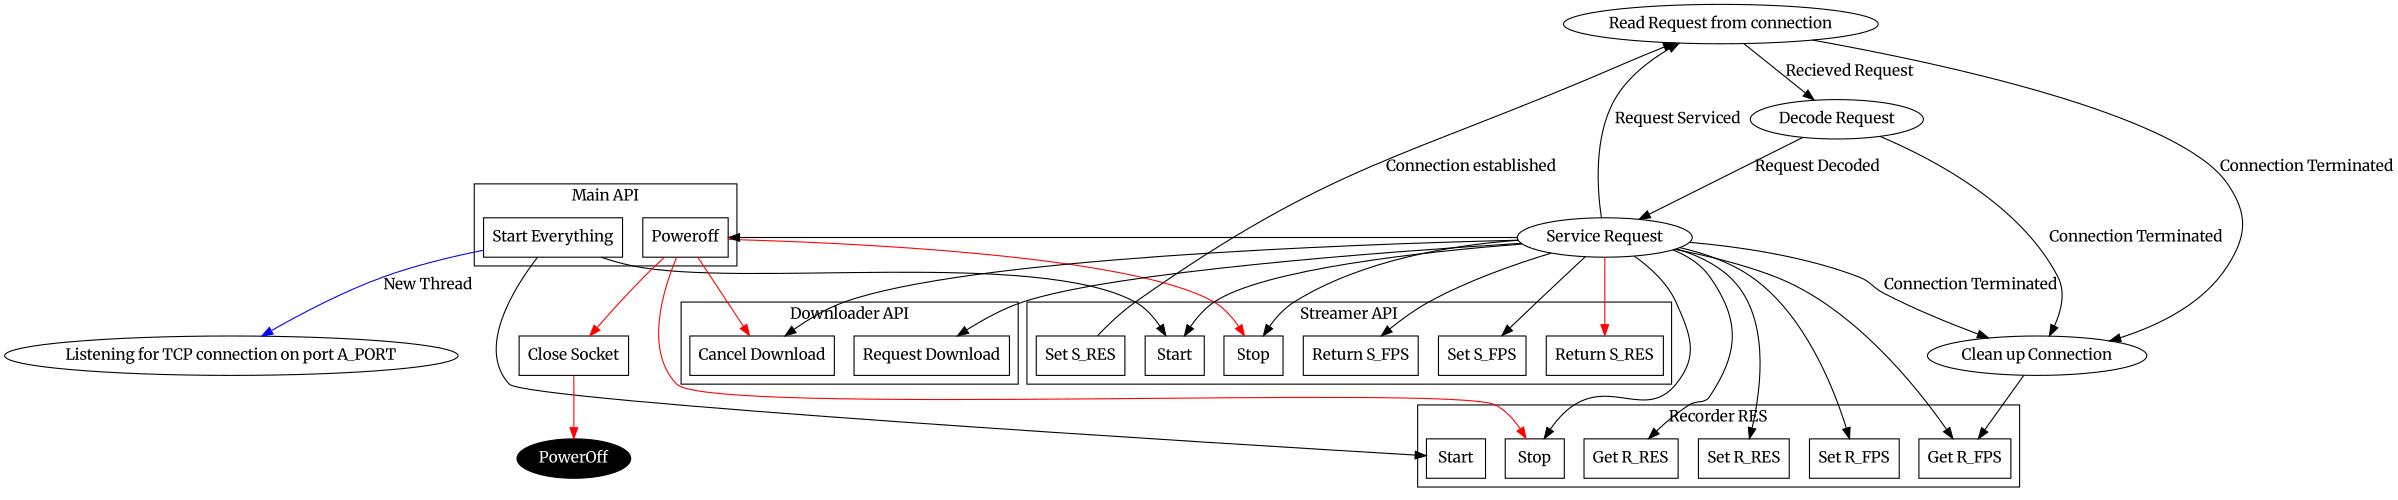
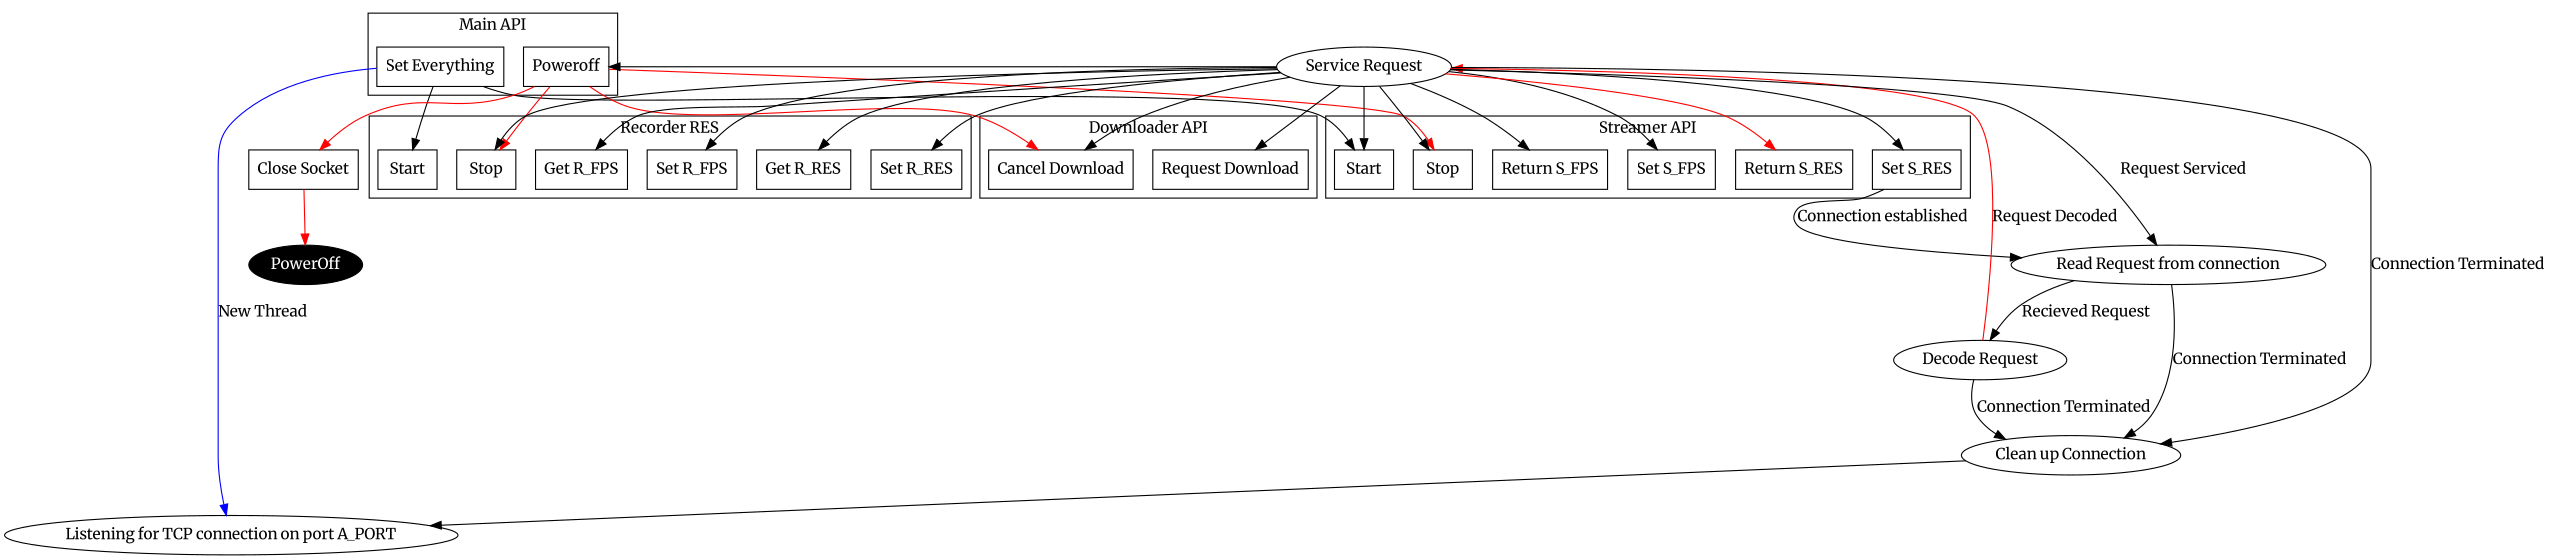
edge "Service Request" -> "Set S_RES": added
edge "Decode Request" -> "Service Request": color black -> red
node "Start Everything": label "Start Everything" -> "Set Everything"
edge "Clean up Connection" -> "Get R_FPS": now "Clean up Connection" -> "Listening for TCP connection on port A_PORT"
